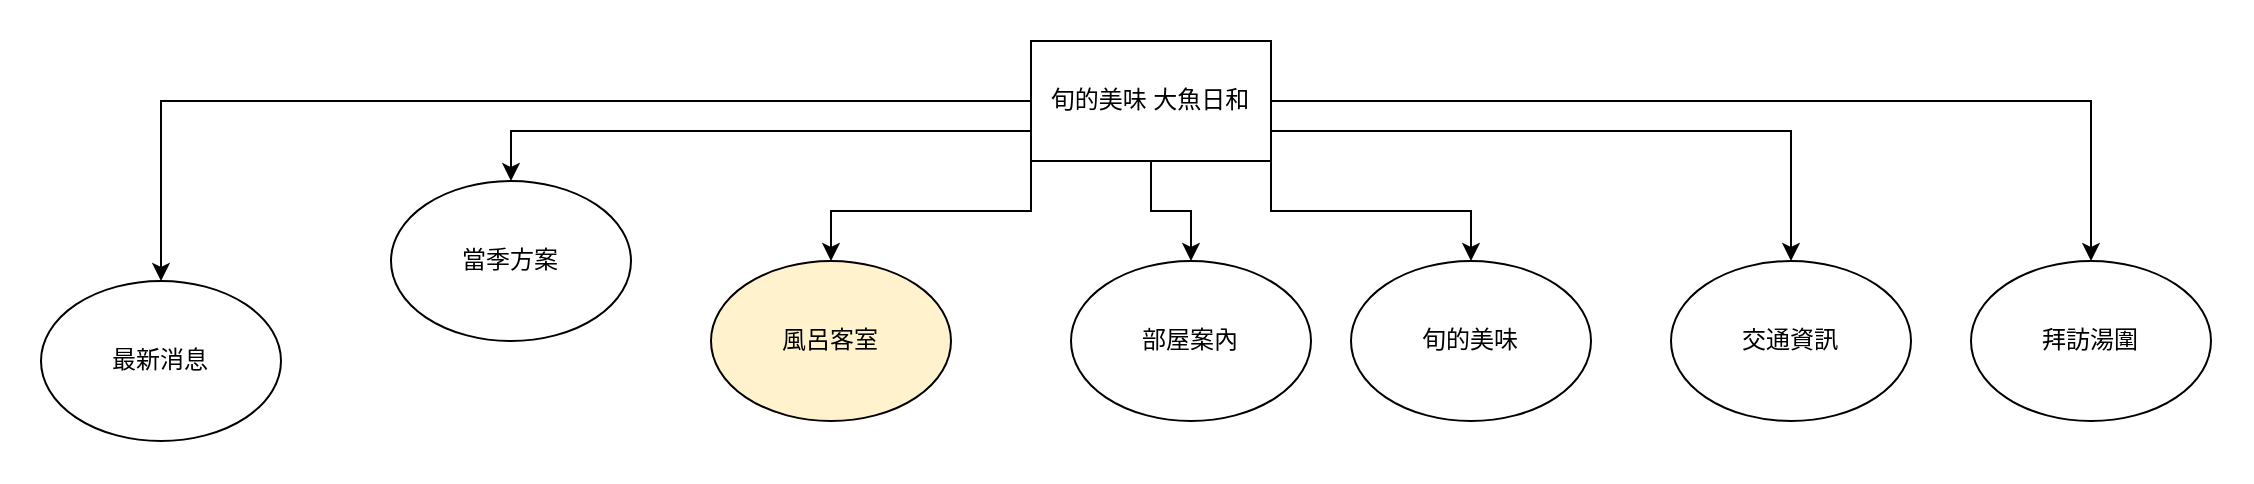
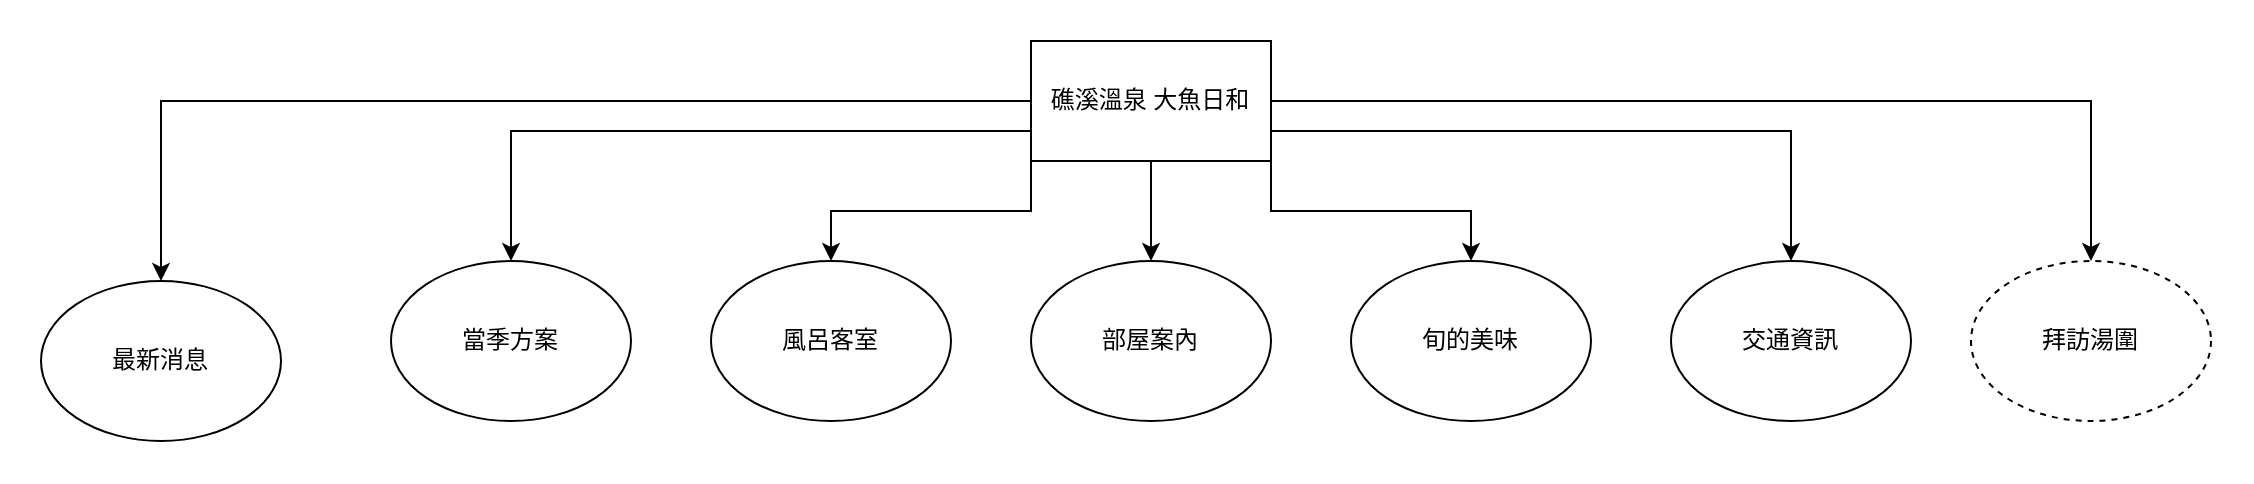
node "旬的美味 大魚日和": label "旬的美味 大魚日和" -> "礁溪溫泉 大魚日和"
node "當季方案": moved (511, 261) -> (511, 341)
node "風呂客室": fillcolor #fff2cc -> #ffffff
node "部屋案內": moved (1191, 341) -> (1151, 341)
node "拜訪湯圍": style solid -> dashed
